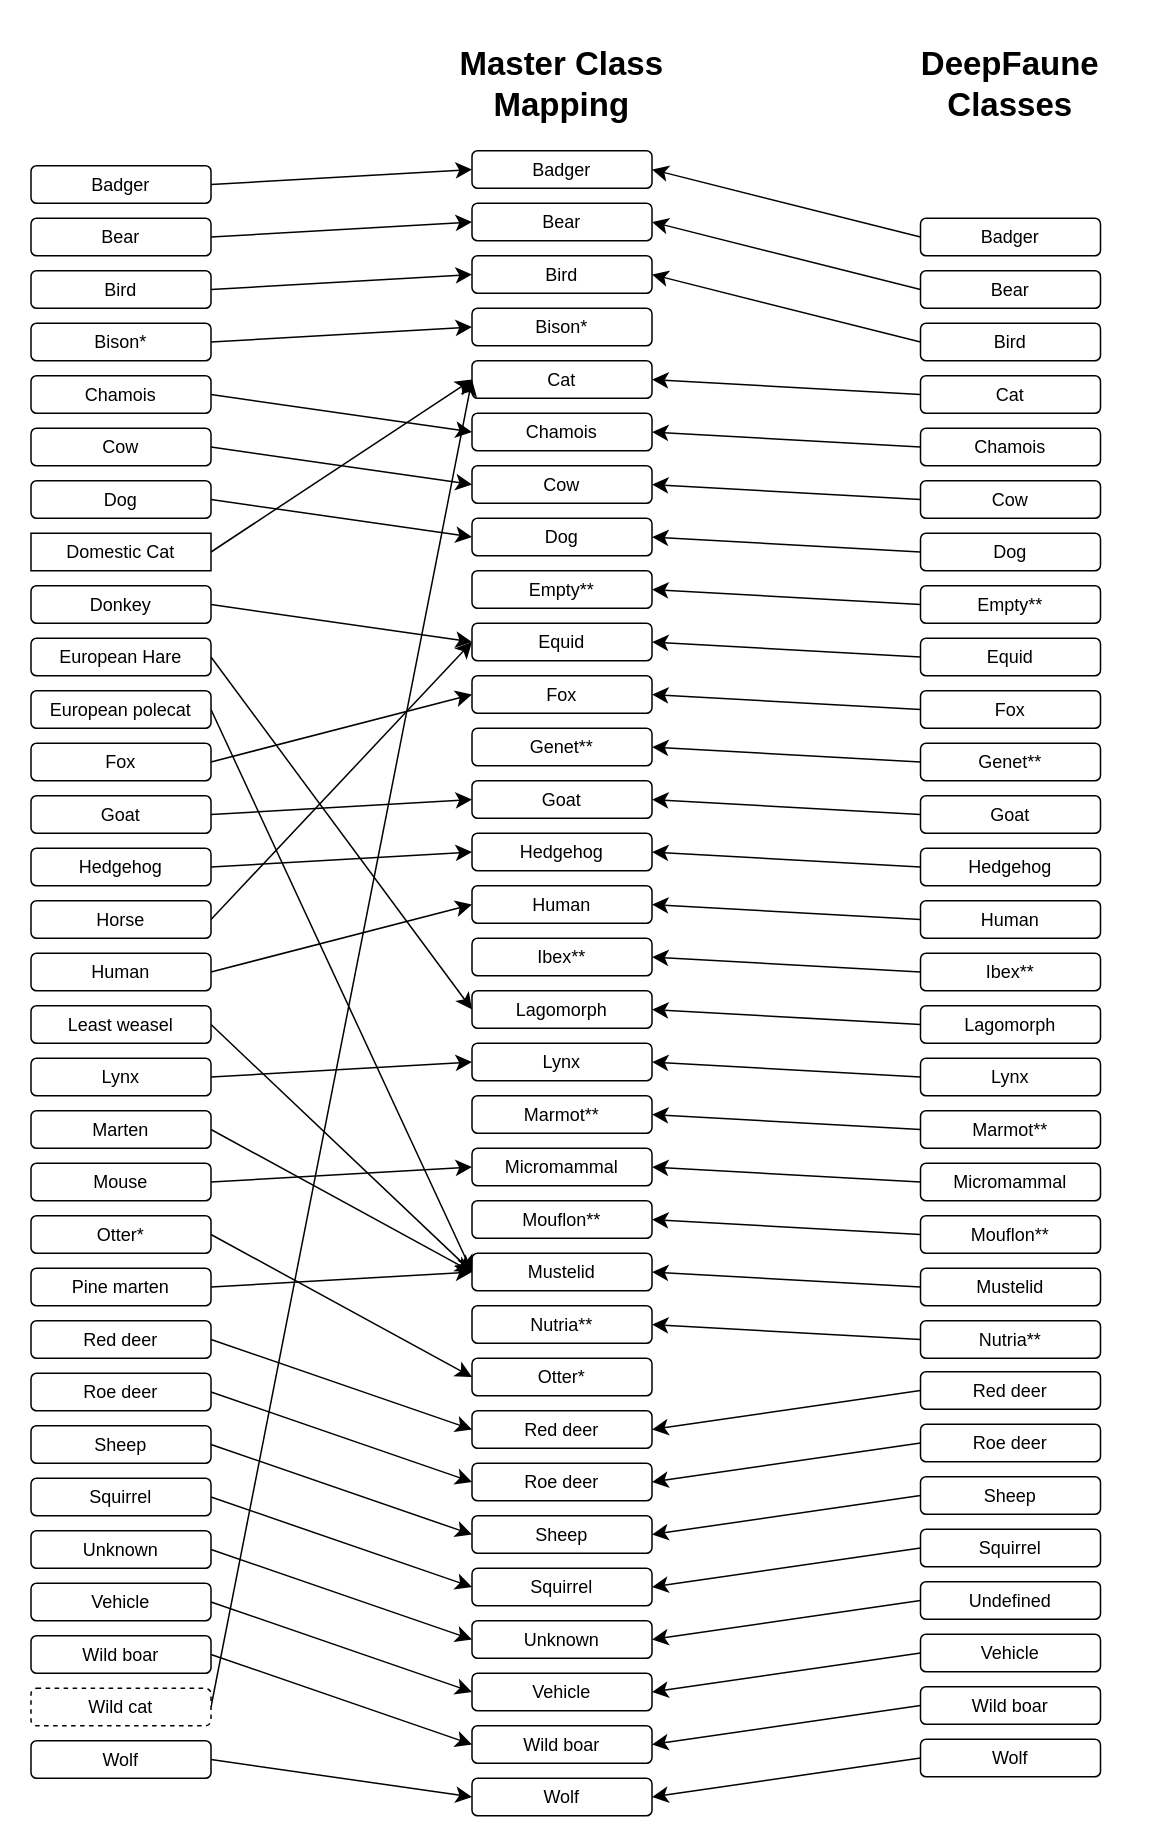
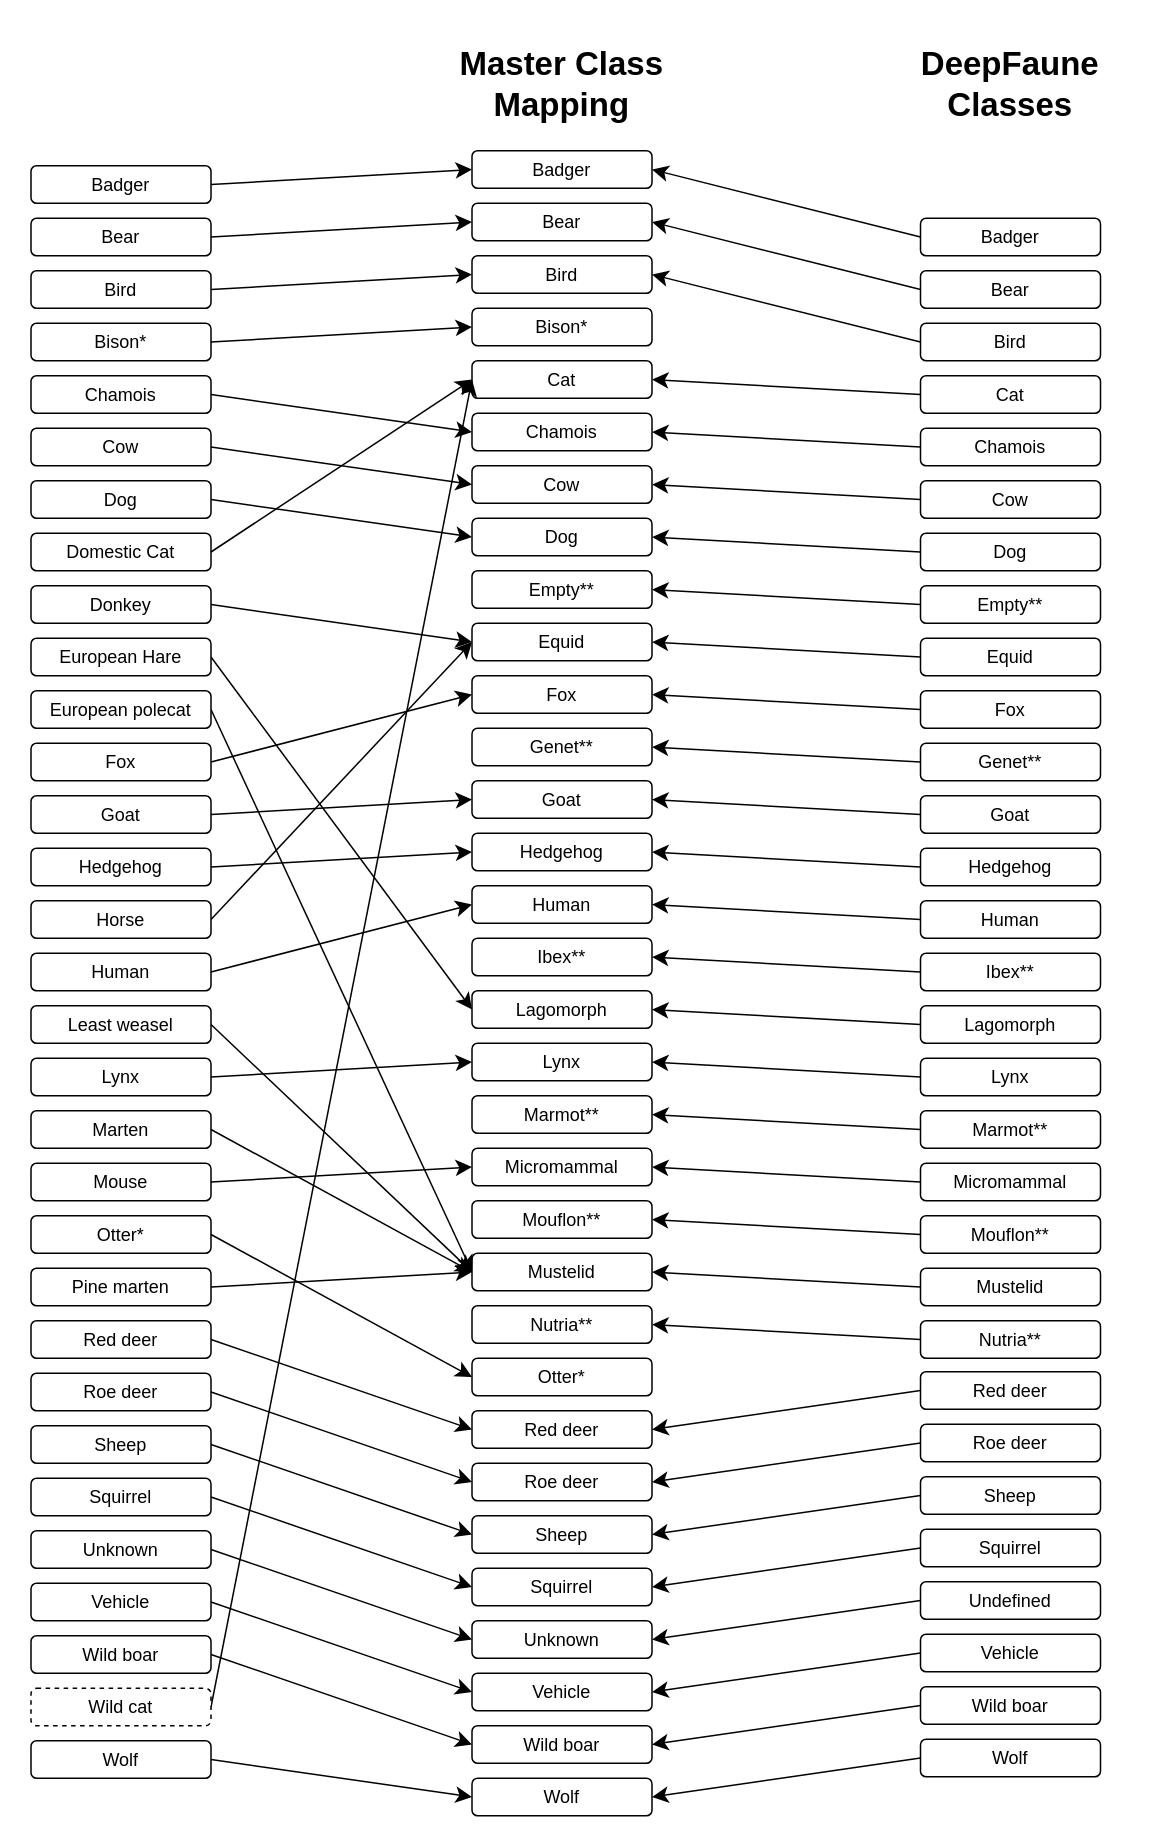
node "Domestic Cat": shape rectangle -> rounded rectangle
